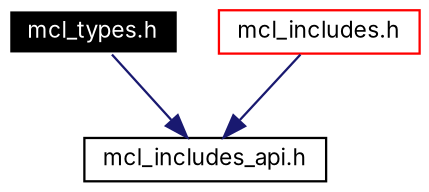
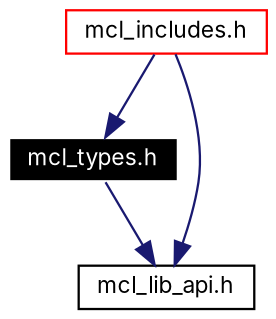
edge "mcl_includes.h" -> "mcl_types.h": added
node "mcl_includes_api.h": label "mcl_includes_api.h" -> "mcl_lib_api.h"
